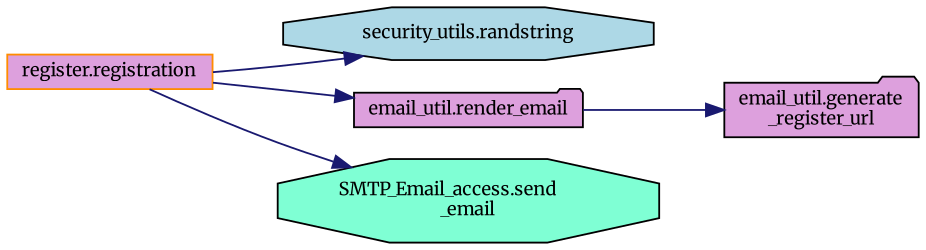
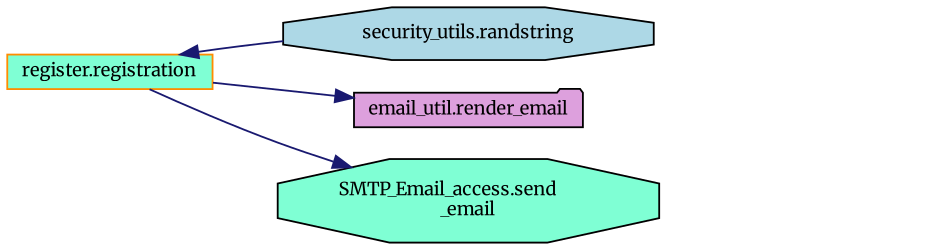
edge "register.registration" -> "security_utils.randstring": reversed
node "register.registration": fillcolor plum -> aquamarine
node "email_util.generate _register_url": removed
